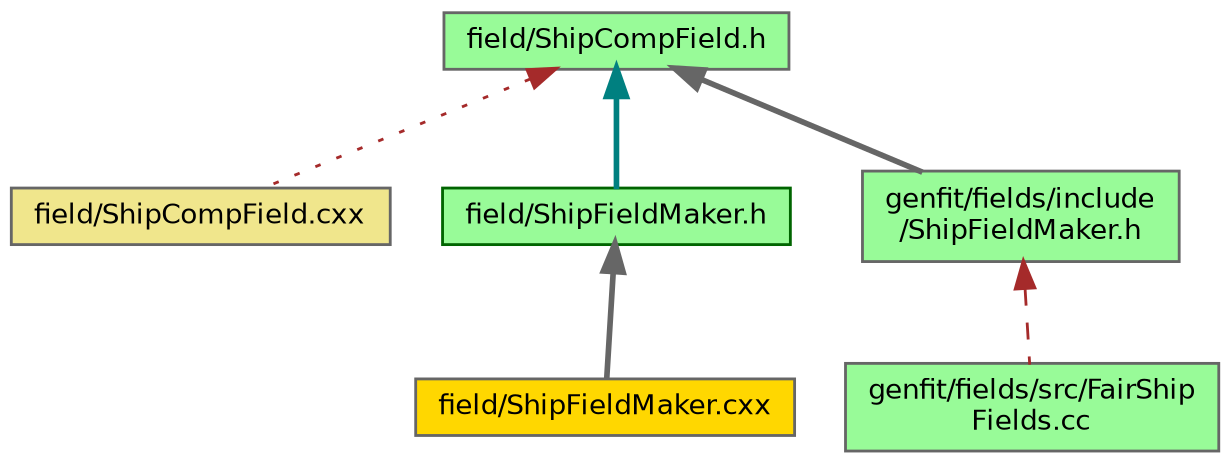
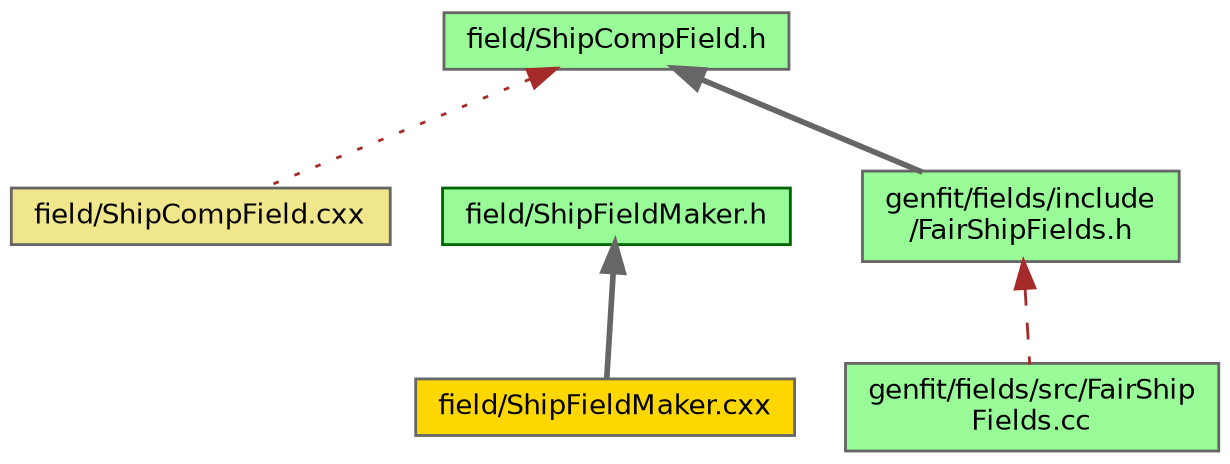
edge "field/ShipFieldMaker.h" -> "field/ShipCompField.h": removed
node "genfit/fields/include /ShipFieldMaker.h": label "genfit/fields/include /ShipFieldMaker.h" -> "genfit/fields/include /FairShipFields.h"
